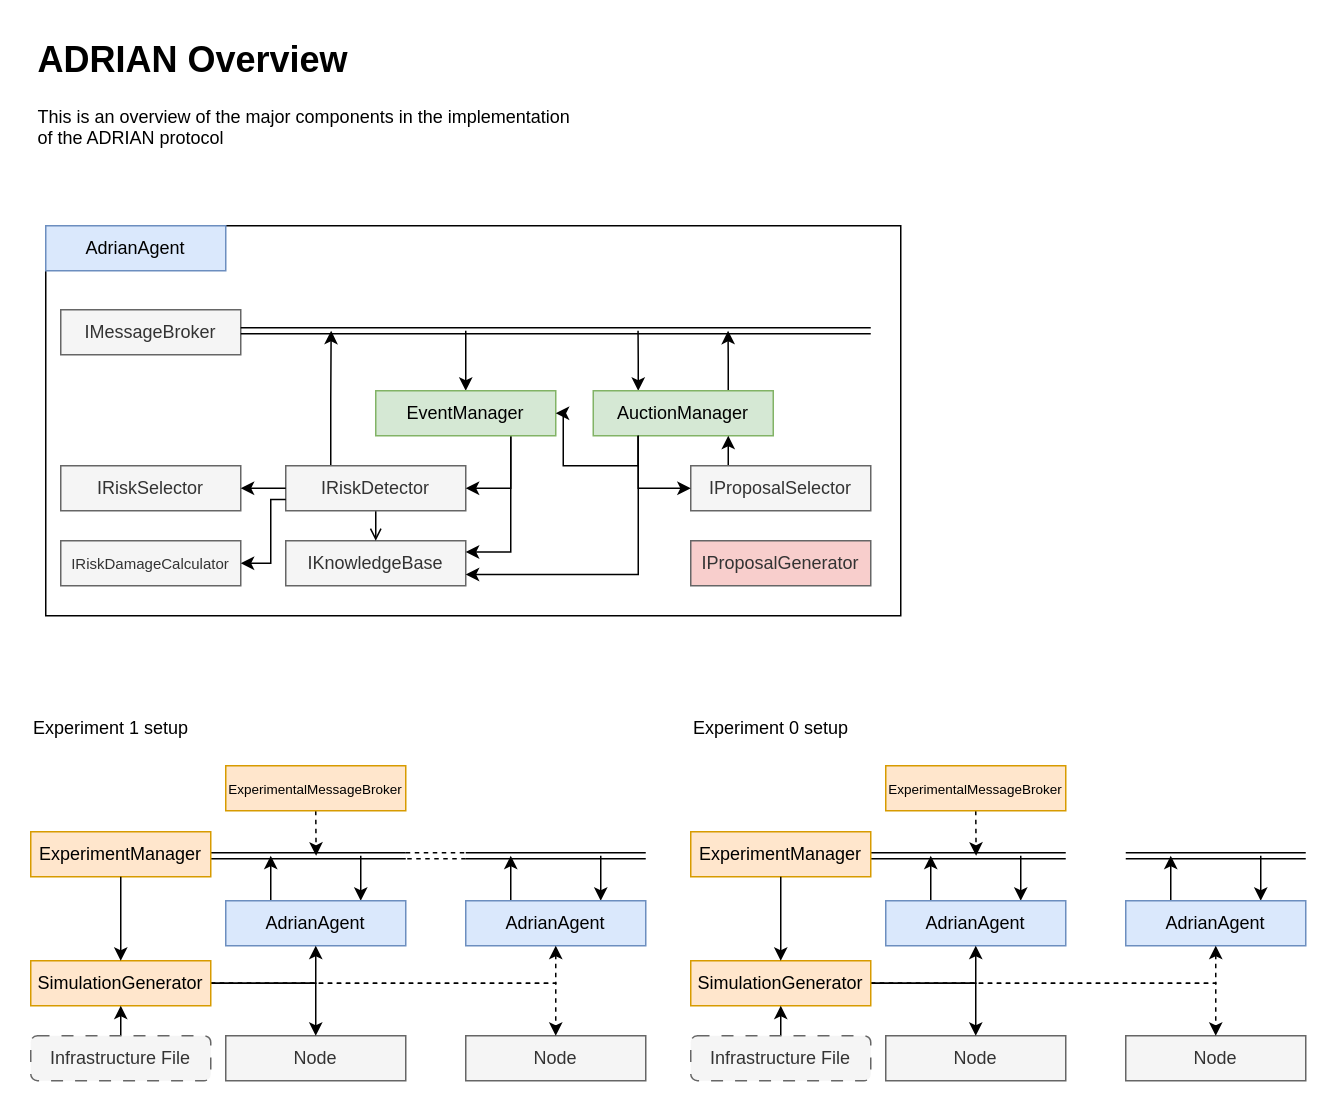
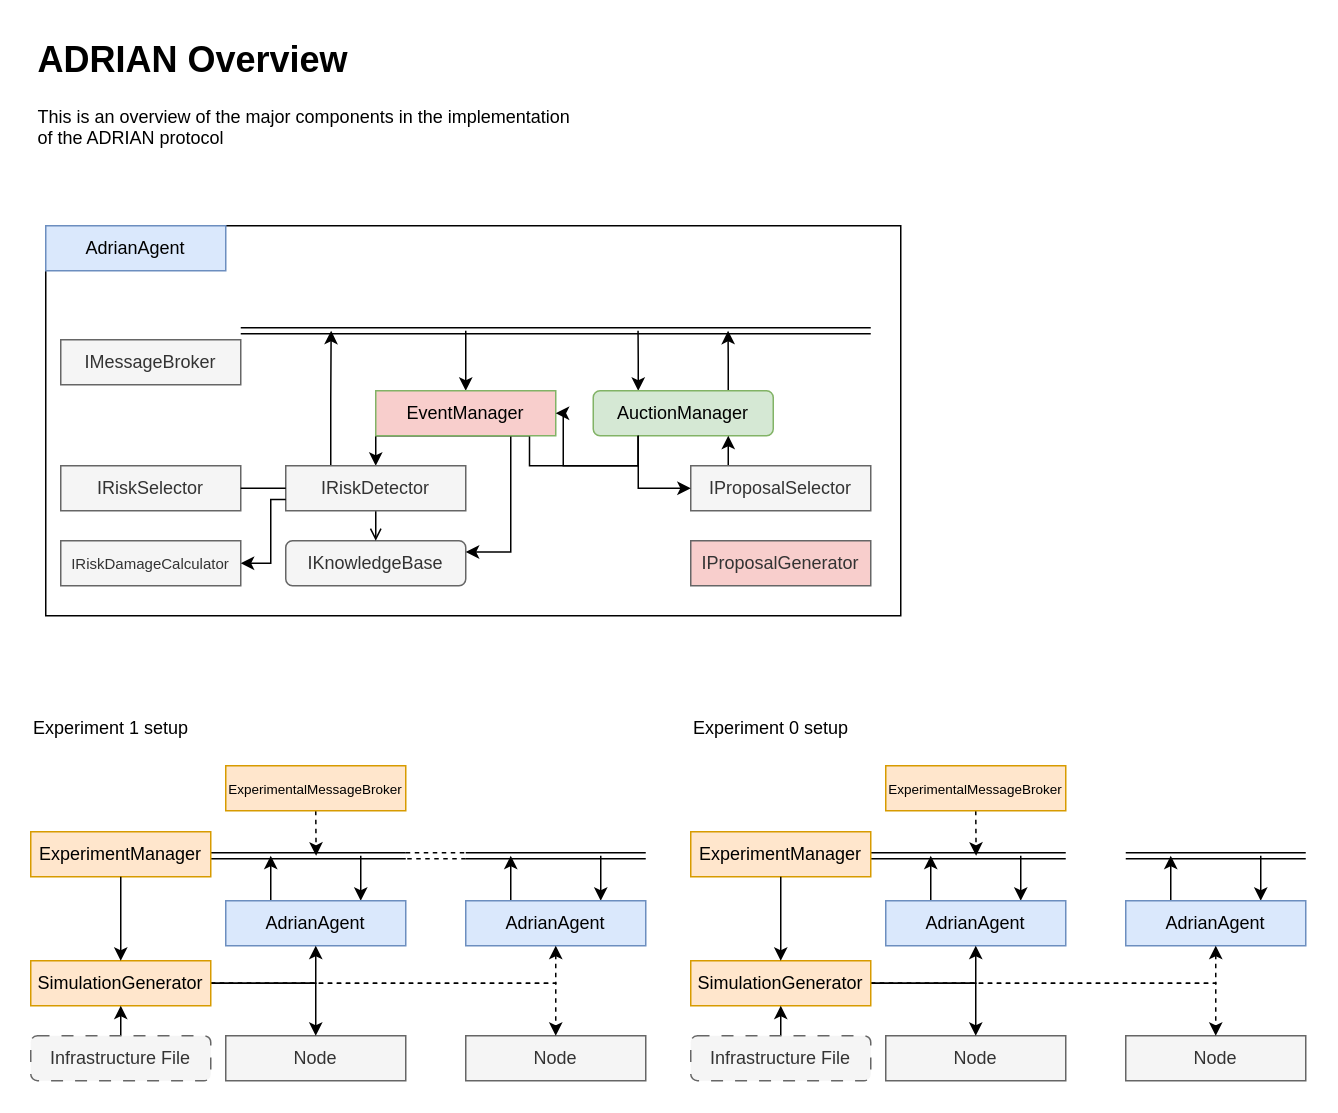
node "IMessageBroker": moved (151, 332) -> (151, 362)
node "EventManager": fillcolor #d5e8d4 -> #f8cecc
node "AuctionManager": shape rectangle -> rounded rectangle
edge "IRiskDetector" -> "IRiskSelector": arrowhead classic -> none
edge "EventManager" -> "IRiskDetector": removed
node "IKnowledgeBase": shape rectangle -> rounded rectangle
edge "AuctionManager" -> "IKnowledgeBase": now "AuctionManager" -> "IRiskDetector"
